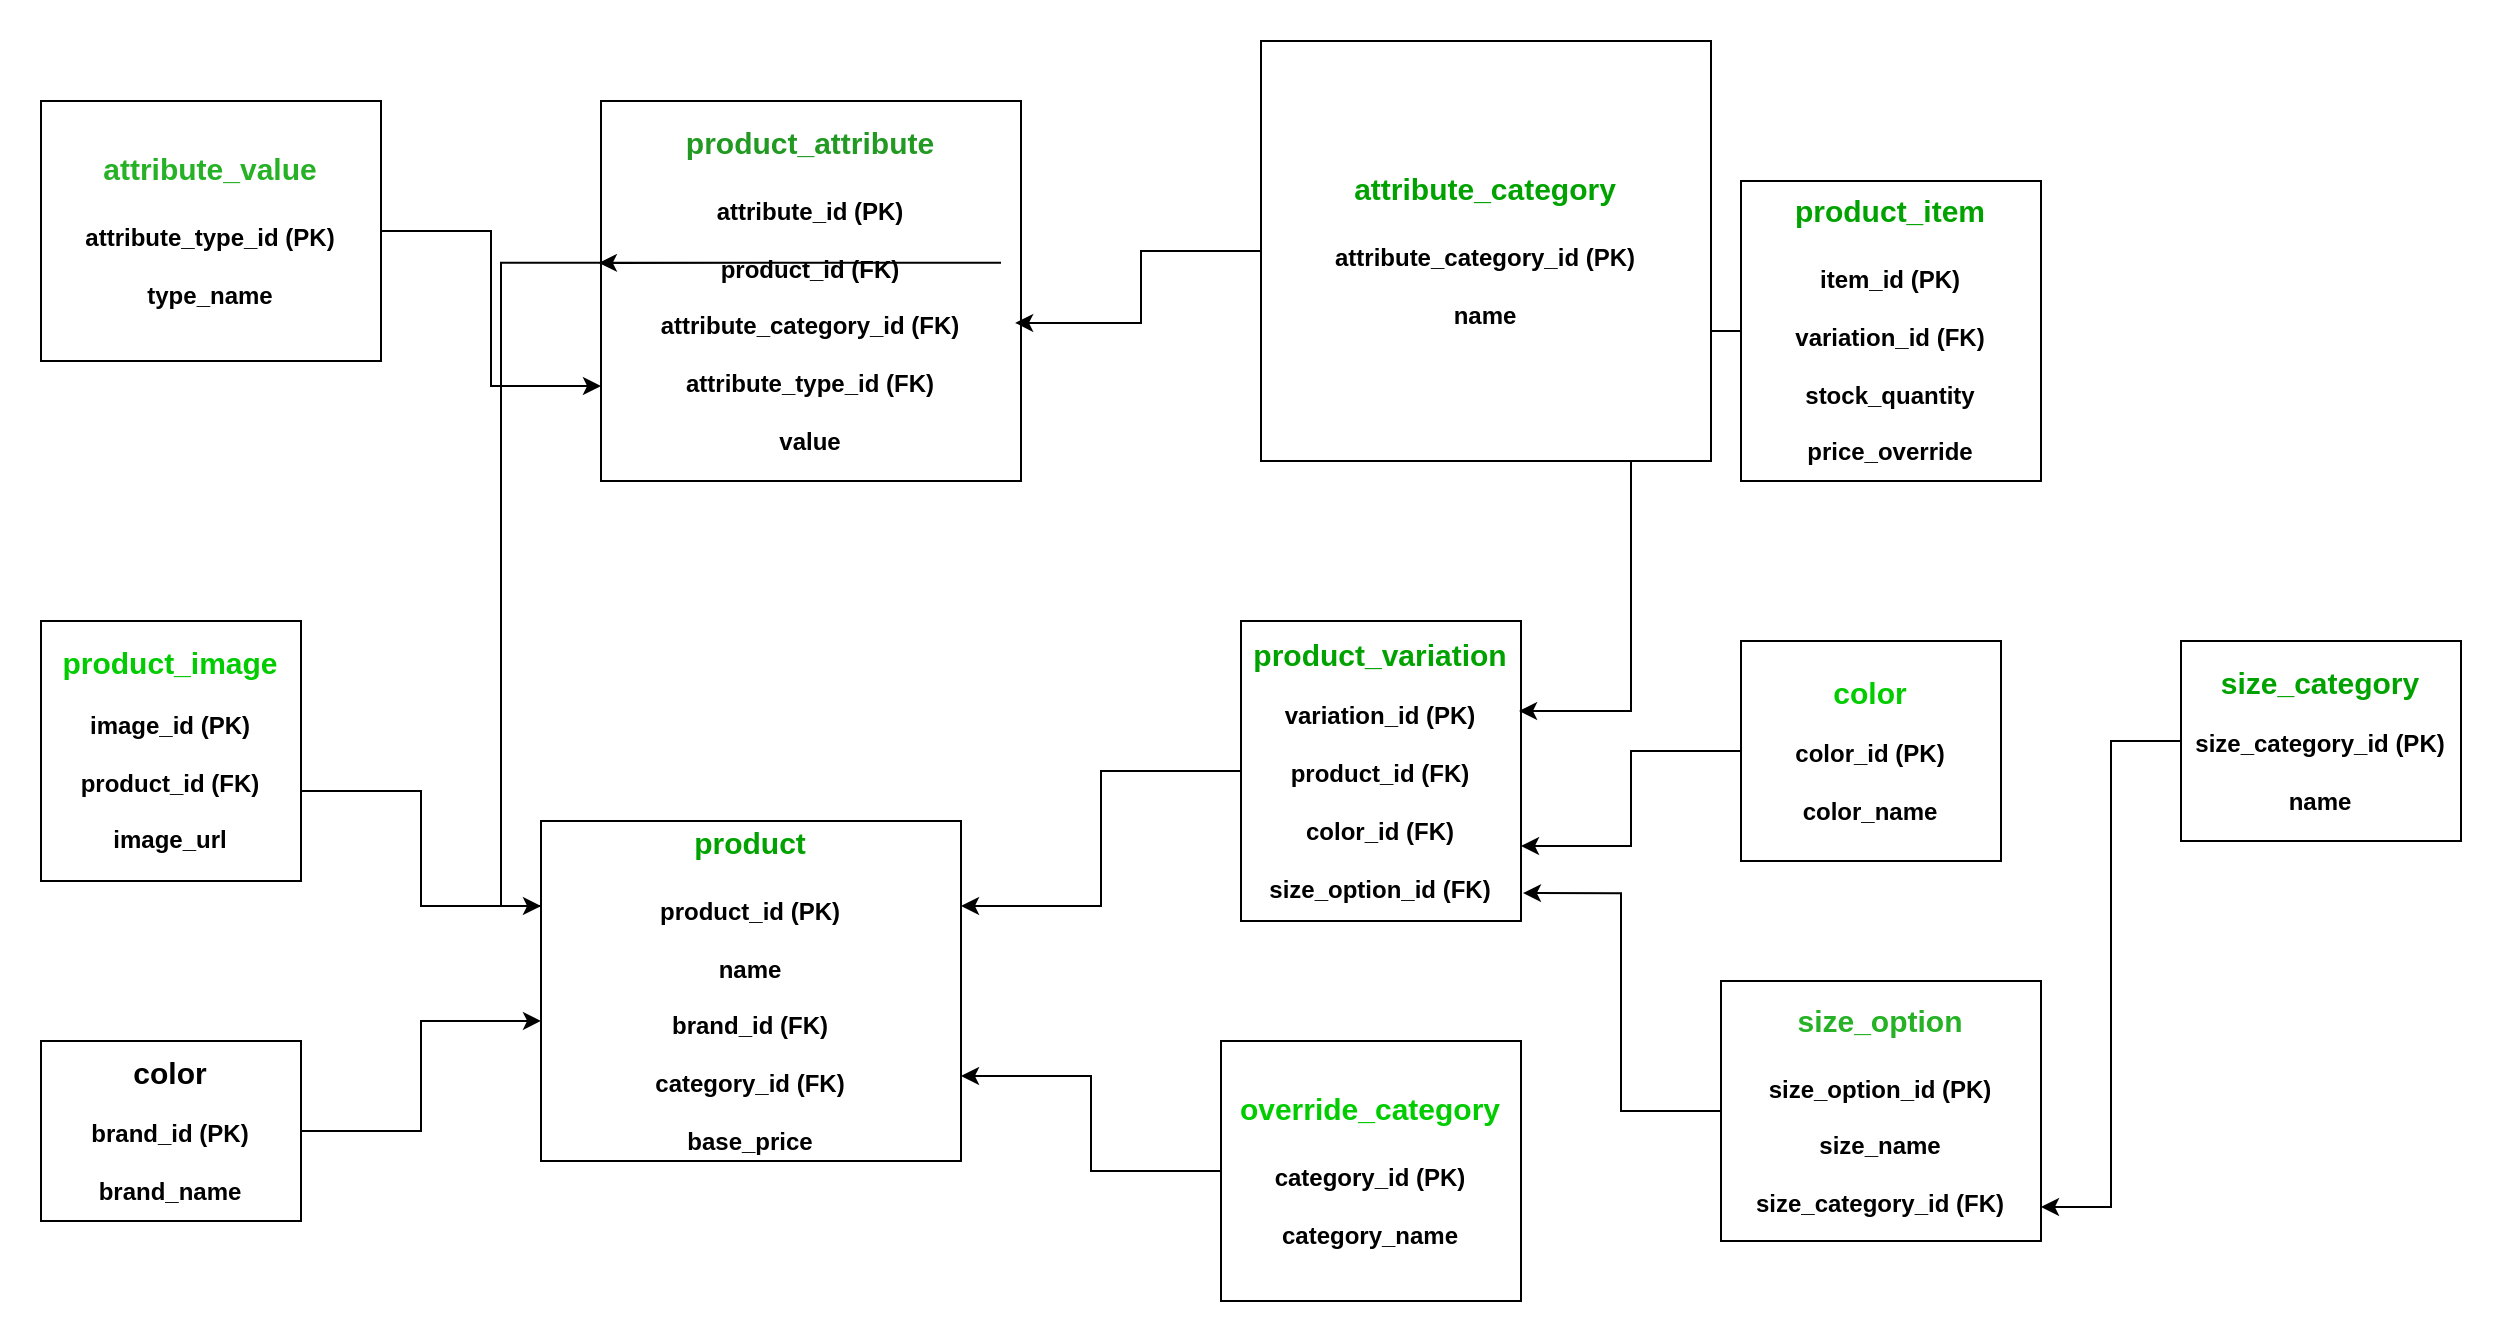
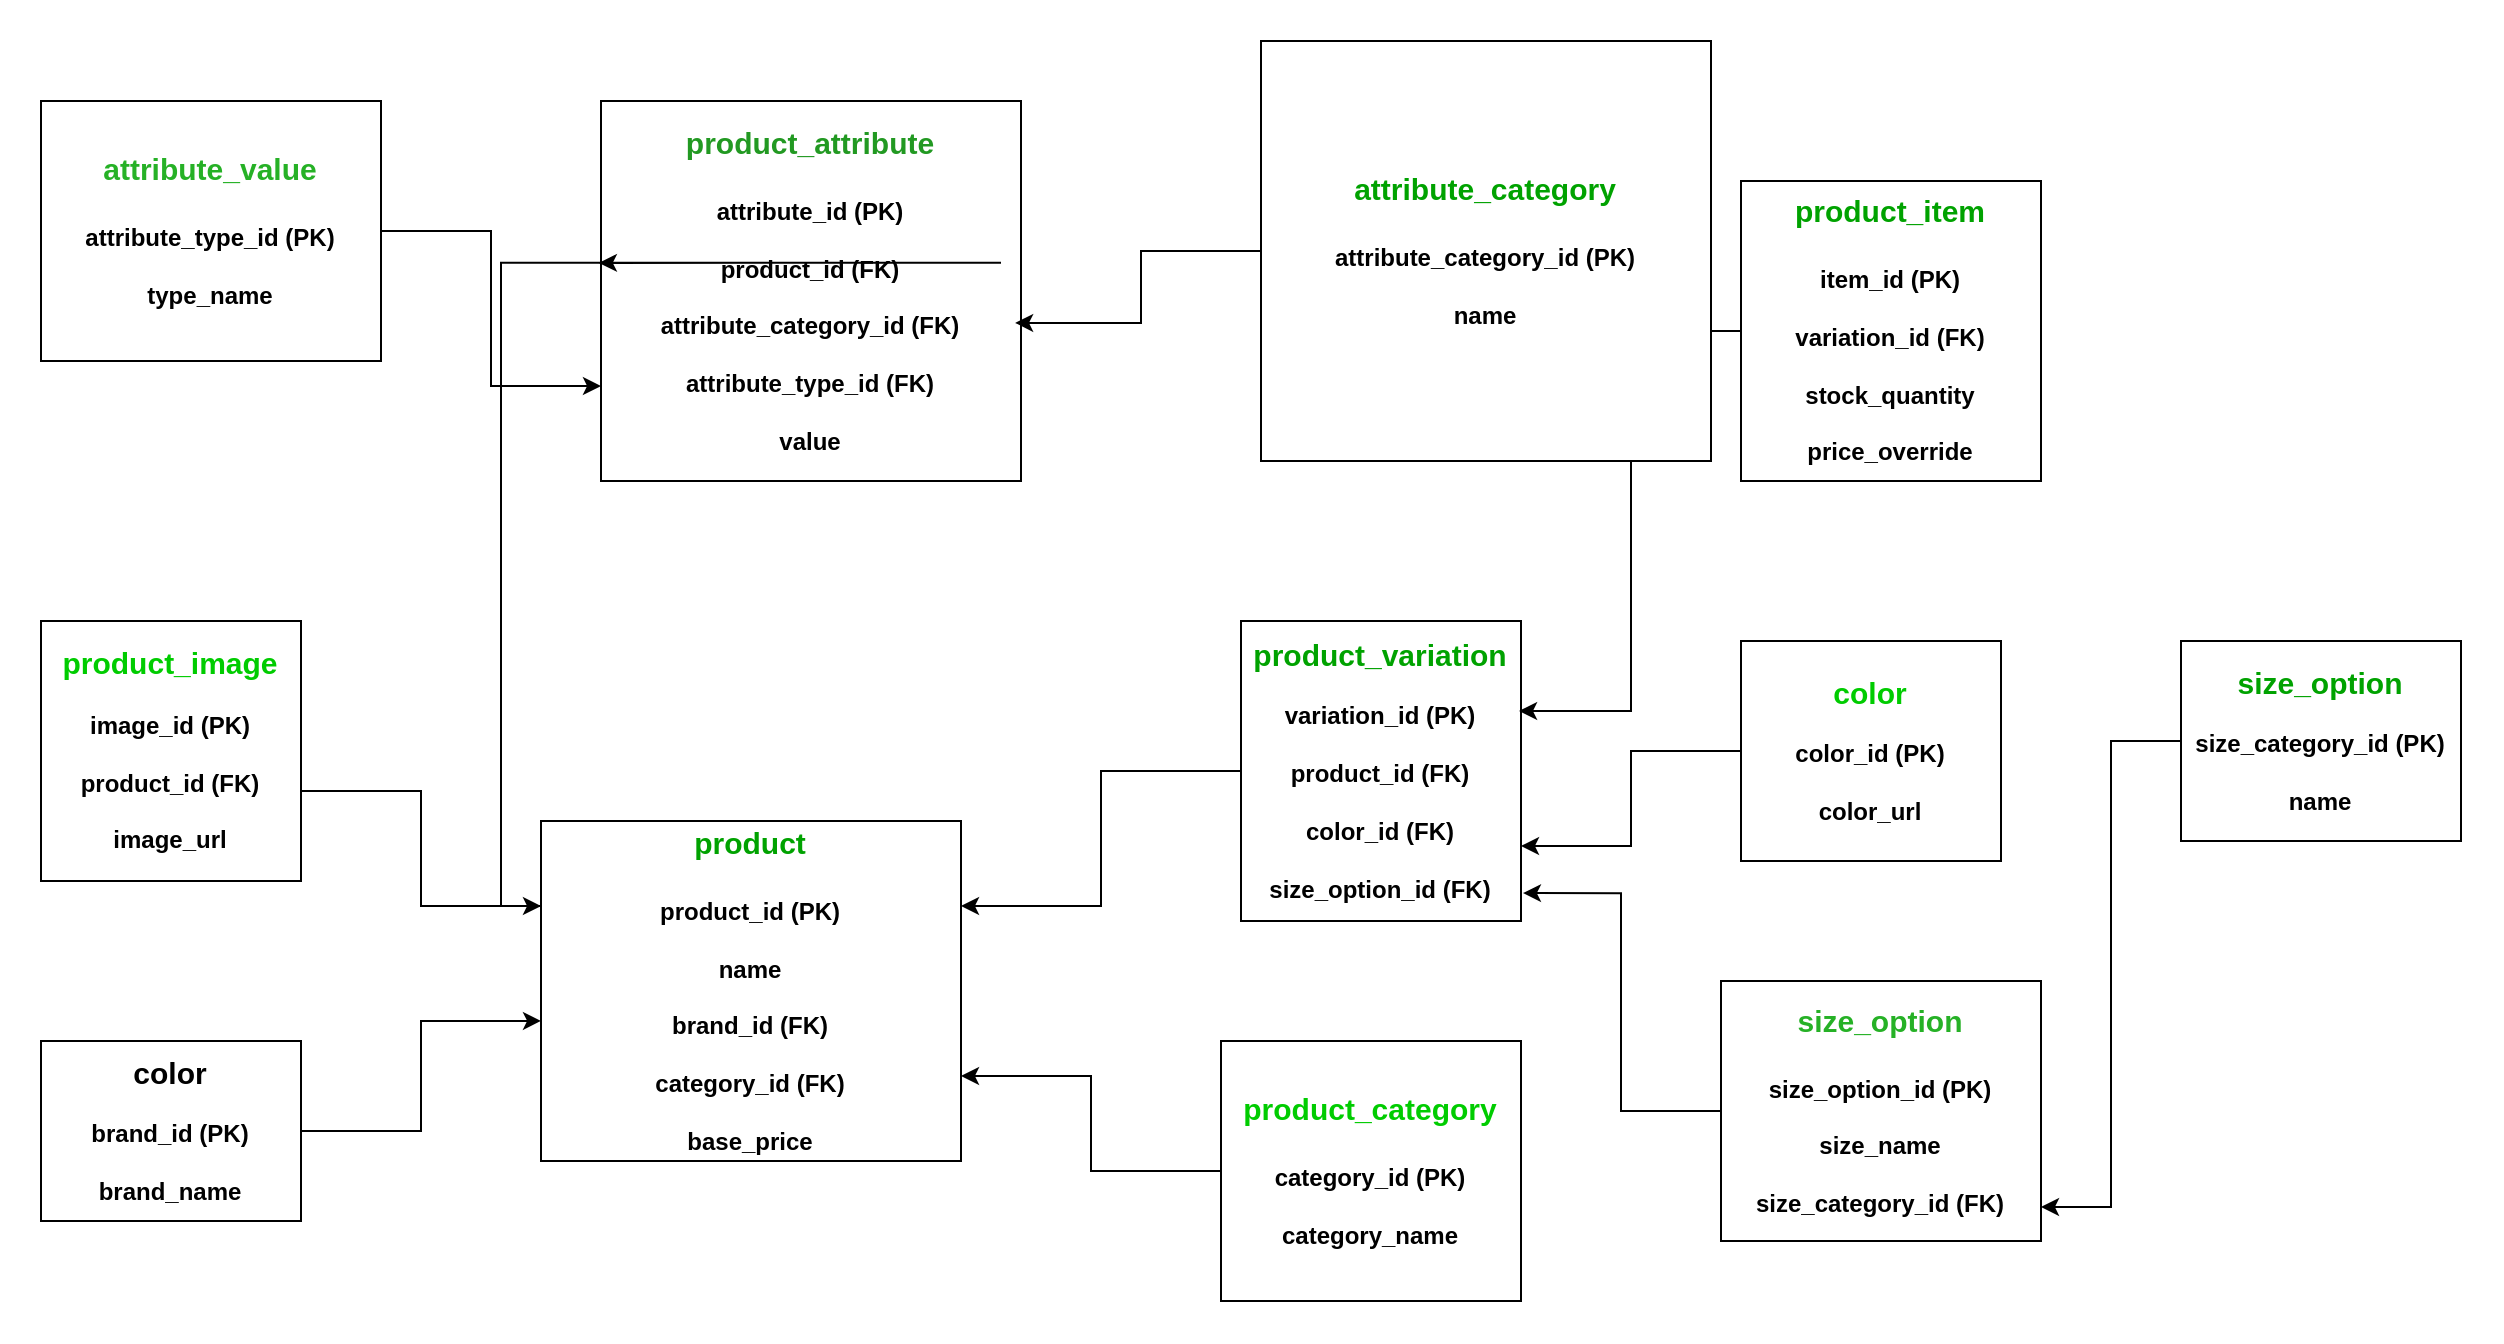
node "size_category size_category_id (PK) name": label "size_category size_category_id (PK) name" -> "size_option size_category_id (PK) name"
node "color color_id (PK) color_name": label "color color_id (PK) color_name" -> "color color_id (PK) color_url"
node "override_category category_id (PK) category_name": label "override_category category_id (PK) category_name" -> "product_category category_id (PK) category_name"
